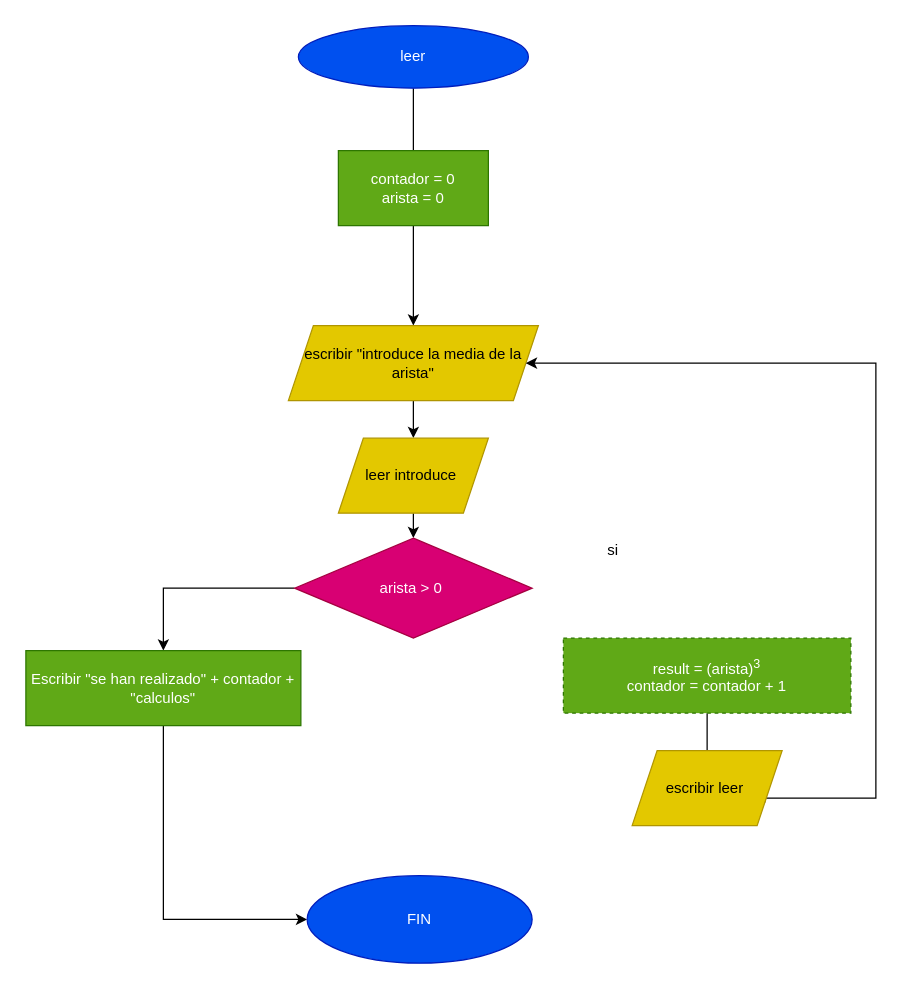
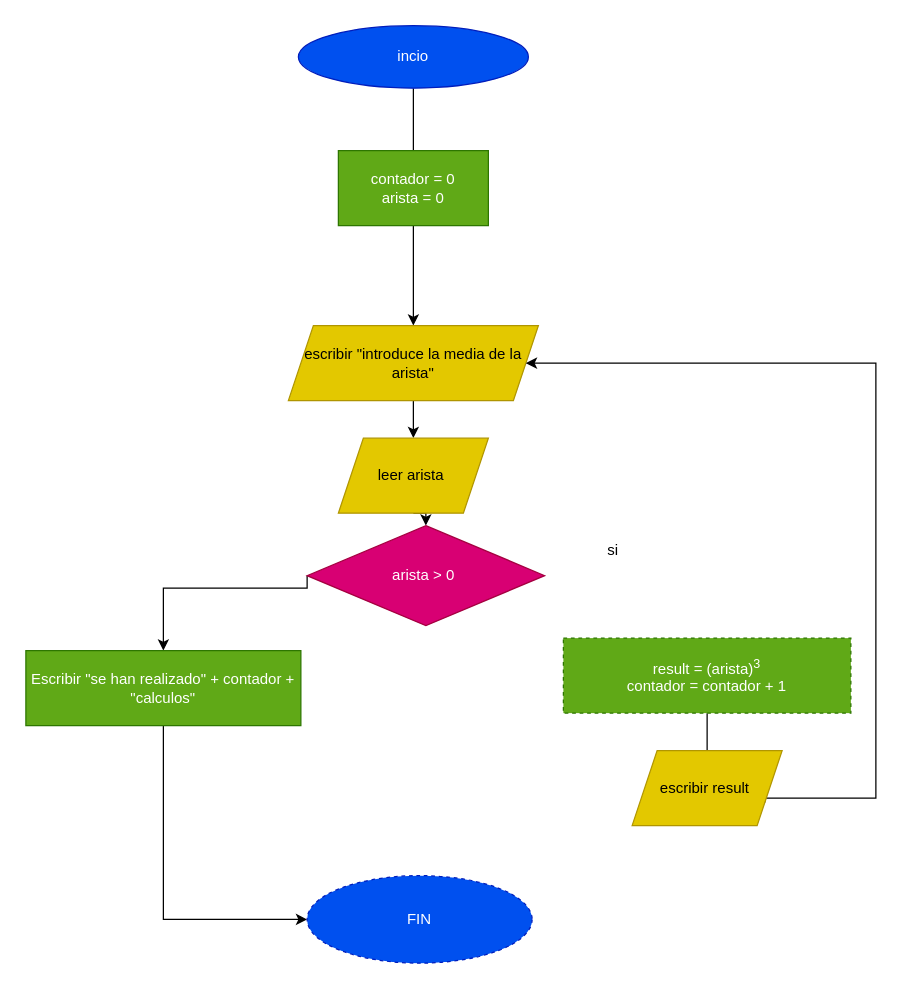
node "leer": label "leer" -> "incio"
node "leer introduce": label "leer introduce" -> "leer arista"
node "arista > 0": moved (413, 588) -> (426, 576)
node "escribir leer": label "escribir leer" -> "escribir result"
node "FIN": style solid -> dashed
